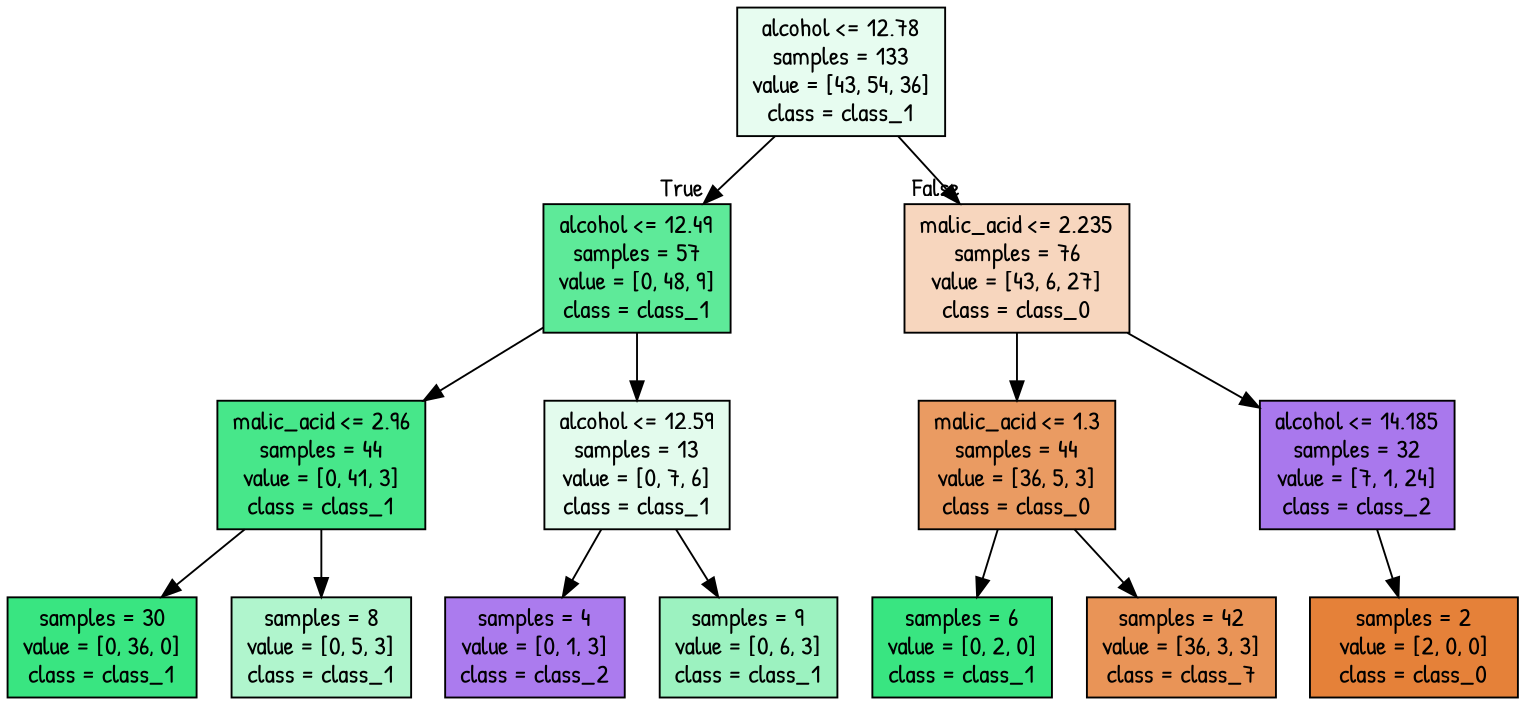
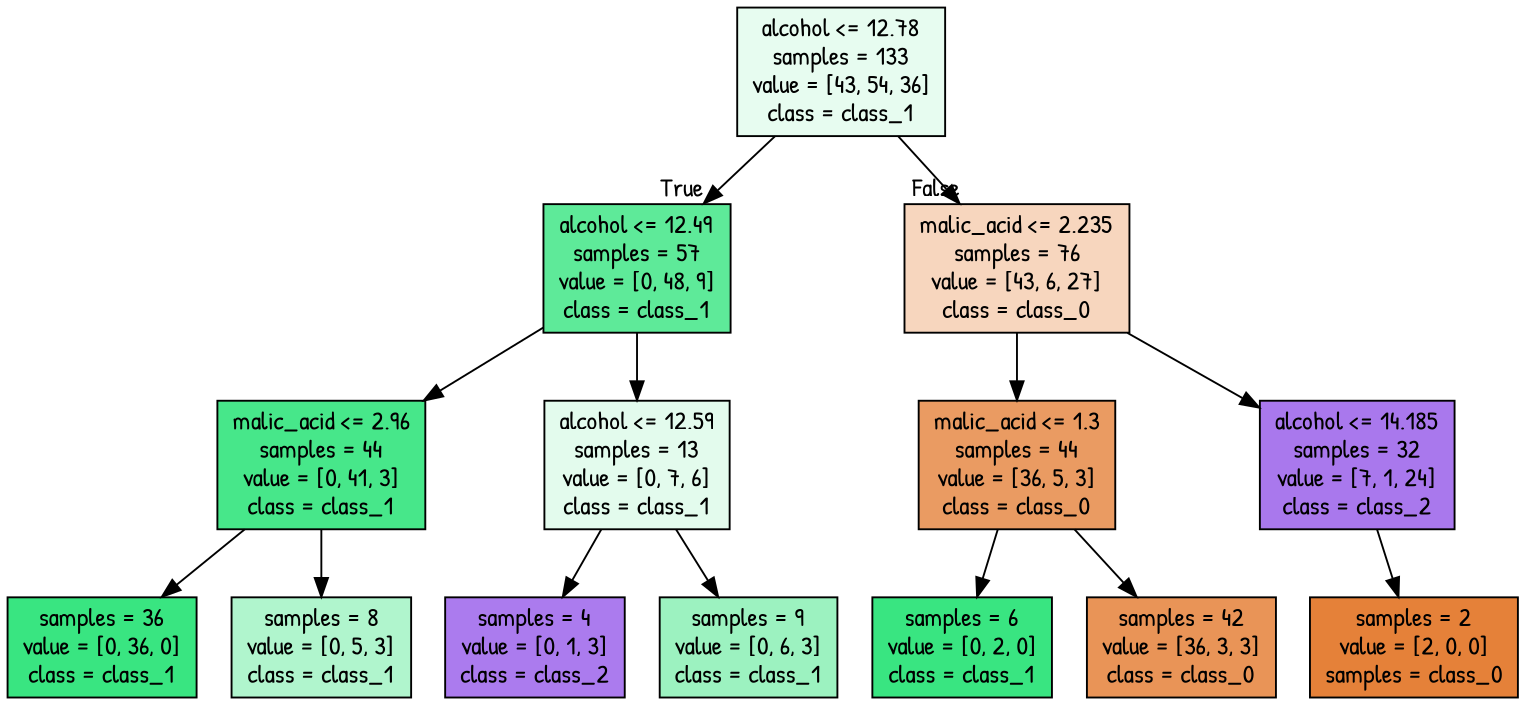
node "samples = 30 value = [0, 36, 0] class = class_1": label "samples = 30 value = [0, 36, 0] class = class_1" -> "samples = 36 value = [0, 36, 0] class = class_1"
node "samples = 42 value = [36, 3, 3] class = class_7": label "samples = 42 value = [36, 3, 3] class = class_7" -> "samples = 42 value = [36, 3, 3] class = class_0"
node "samples = 2 value = [2, 0, 0] class = class_0": label "samples = 2 value = [2, 0, 0] class = class_0" -> "samples = 2 value = [2, 0, 0] samples = class_0"
